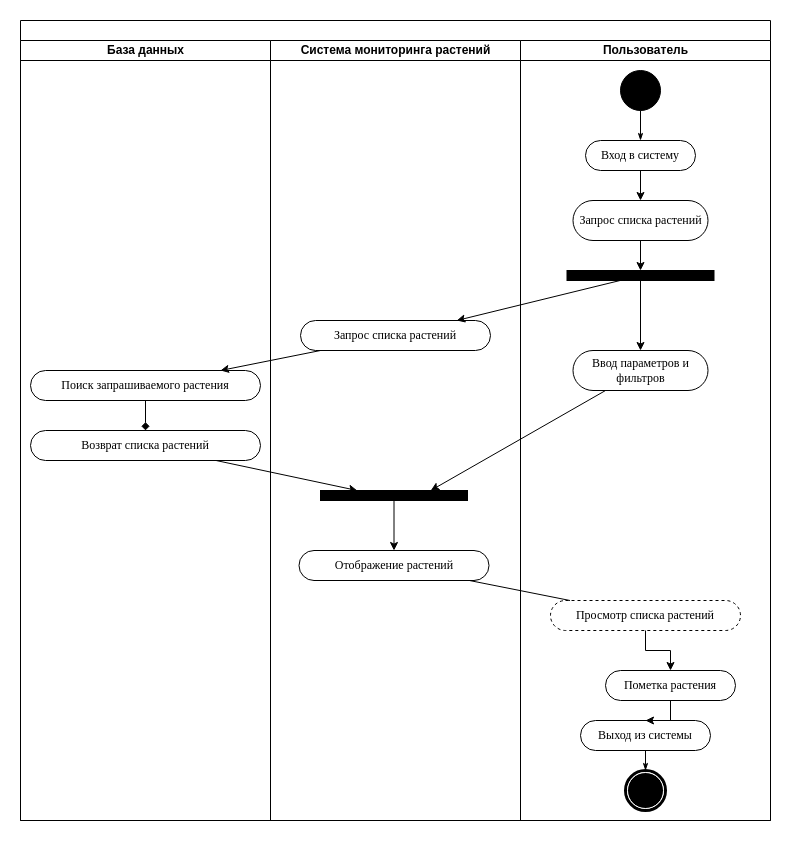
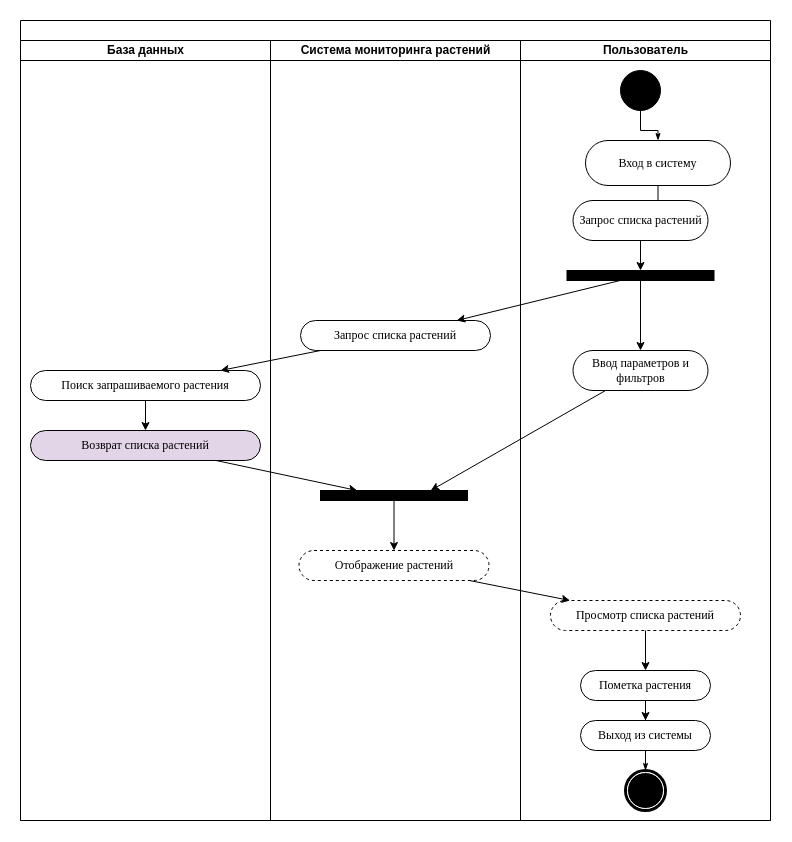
node "Вход в систему": size 110x30 -> 145x45
edge "Поиск запрашиваемого растения" -> "Возврат списка растений": arrowhead diamond -> classic
node "Возврат списка растений": fillcolor #ffffff -> #e1d5e7
node "Отображение растений": style solid -> dashed
edge "Отображение растений" -- "Просмотр списка растений": arrowhead none -> classic
node "Пометка растения": moved (671, 686) -> (646, 686)
